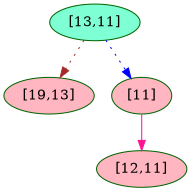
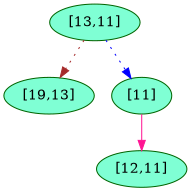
node "[19,13]": fillcolor lightpink -> aquamarine
node "[11]": fillcolor lightpink -> aquamarine
node "[12,11]": fillcolor lightpink -> aquamarine
